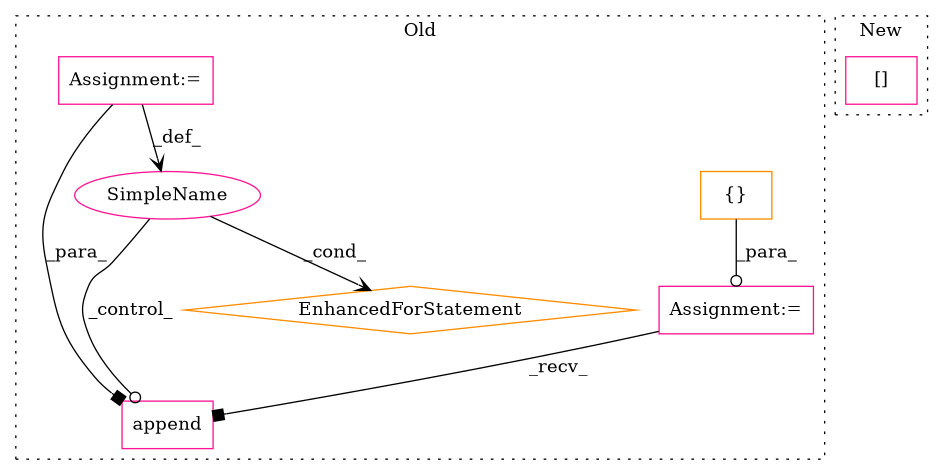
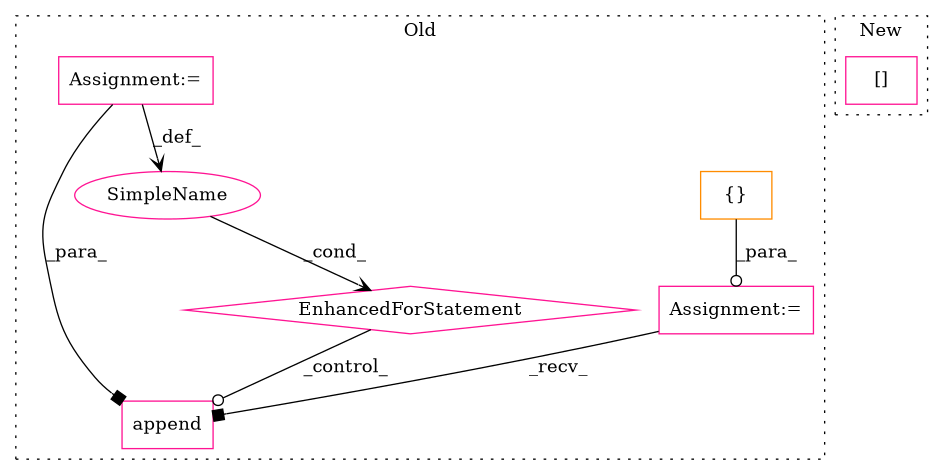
edge "SimpleName" -> "append": now "EnhancedForStatement" -> "append"
node "EnhancedForStatement": color darkorange -> deeppink
